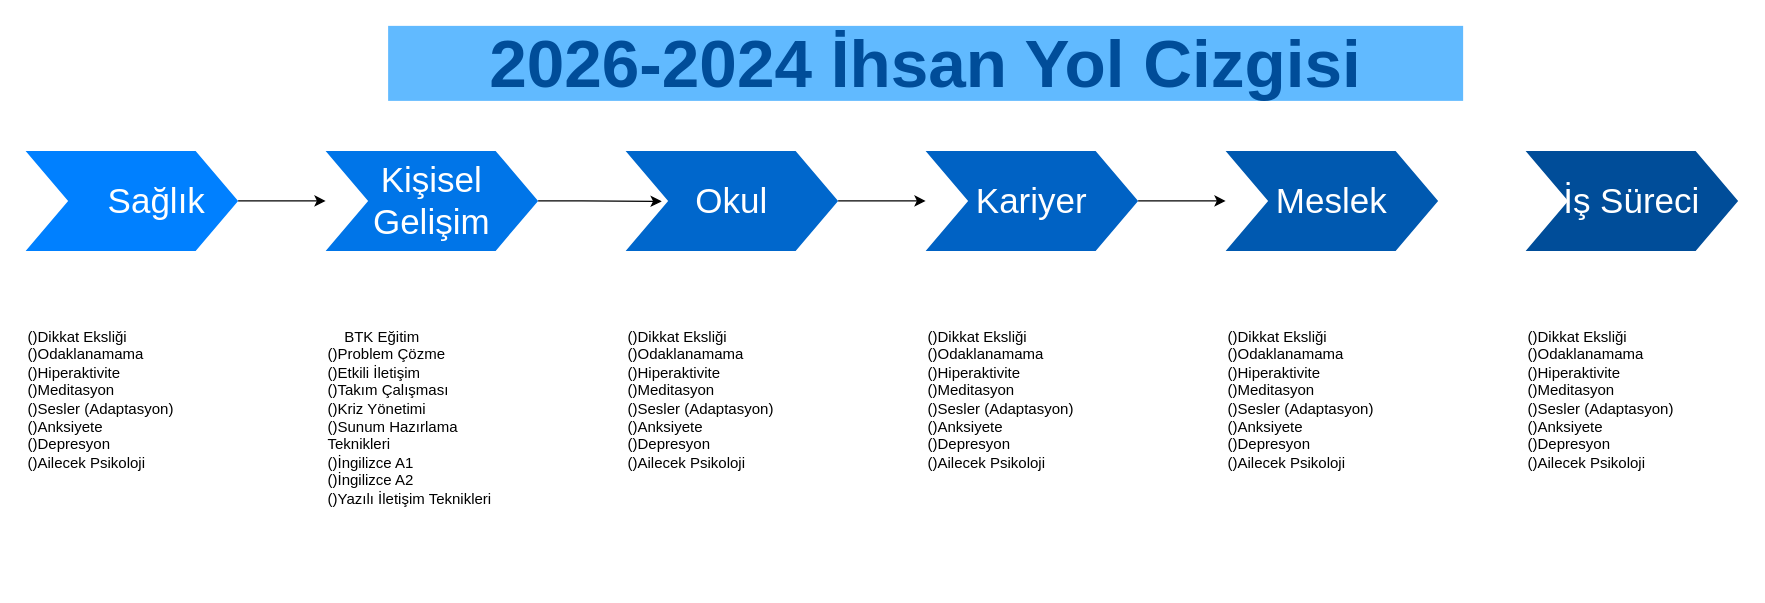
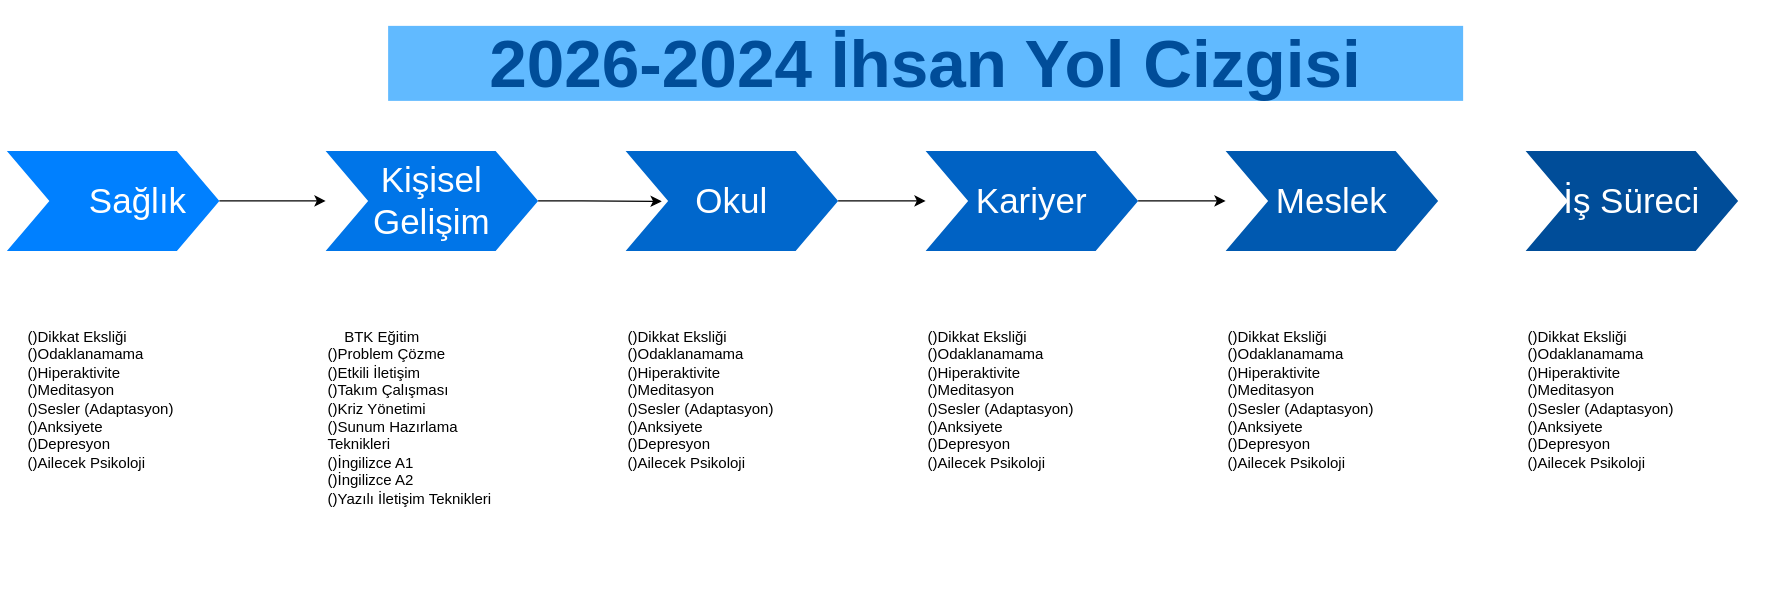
node "Sağlık": moved (132, 201) -> (113, 201)
